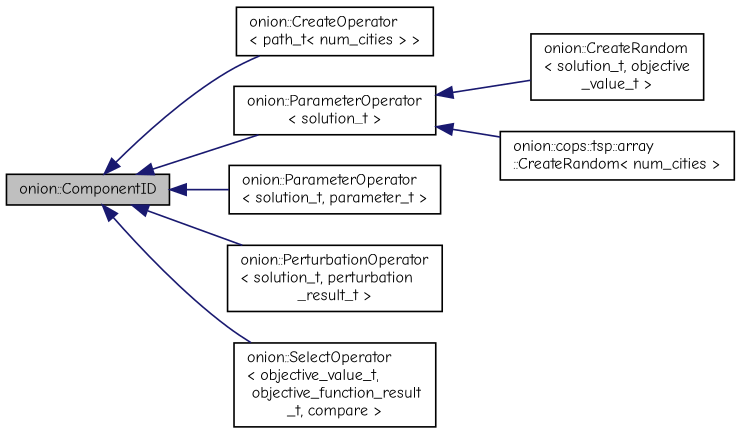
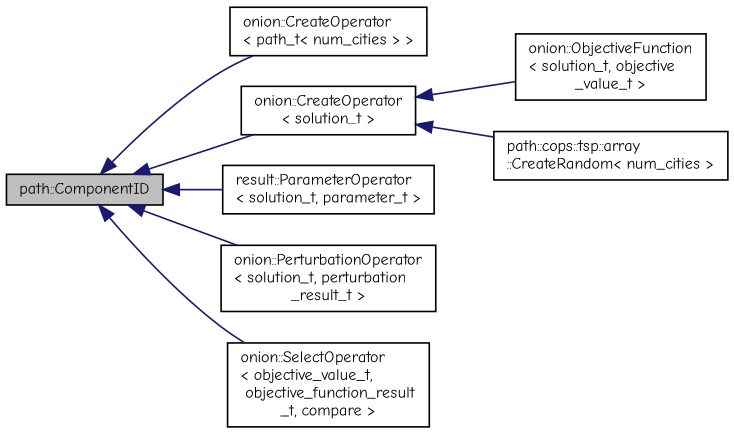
node "onion::CreateRandom < solution_t, objective _value_t >": label "onion::CreateRandom < solution_t, objective _value_t >" -> "onion::ObjectiveFunction < solution_t, objective _value_t >"
node "onion::ParameterOperator < solution_t >": label "onion::ParameterOperator < solution_t >" -> "onion::CreateOperator < solution_t >"
node "onion::cops::tsp::array ::CreateRandom< num_cities >": label "onion::cops::tsp::array ::CreateRandom< num_cities >" -> "path::cops::tsp::array ::CreateRandom< num_cities >"
node "onion::ComponentID": label "onion::ComponentID" -> "path::ComponentID"
node "onion::ParameterOperator < solution_t, parameter_t >": label "onion::ParameterOperator < solution_t, parameter_t >" -> "result::ParameterOperator < solution_t, parameter_t >"
